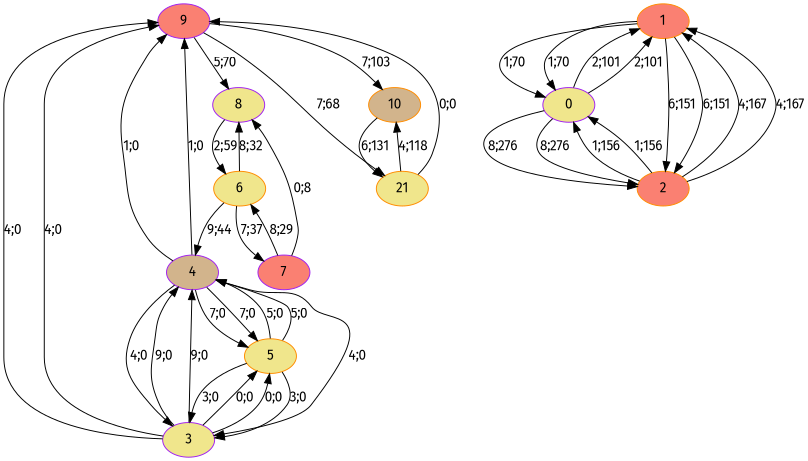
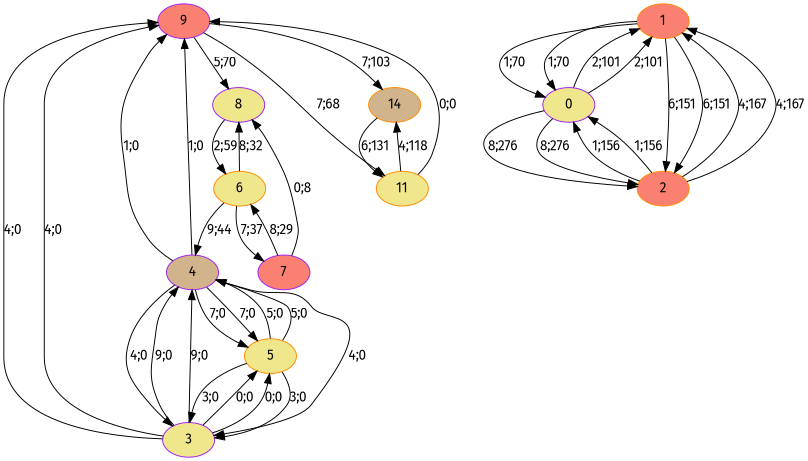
node "10": label "10" -> "14"
node "21": label "21" -> "11"
